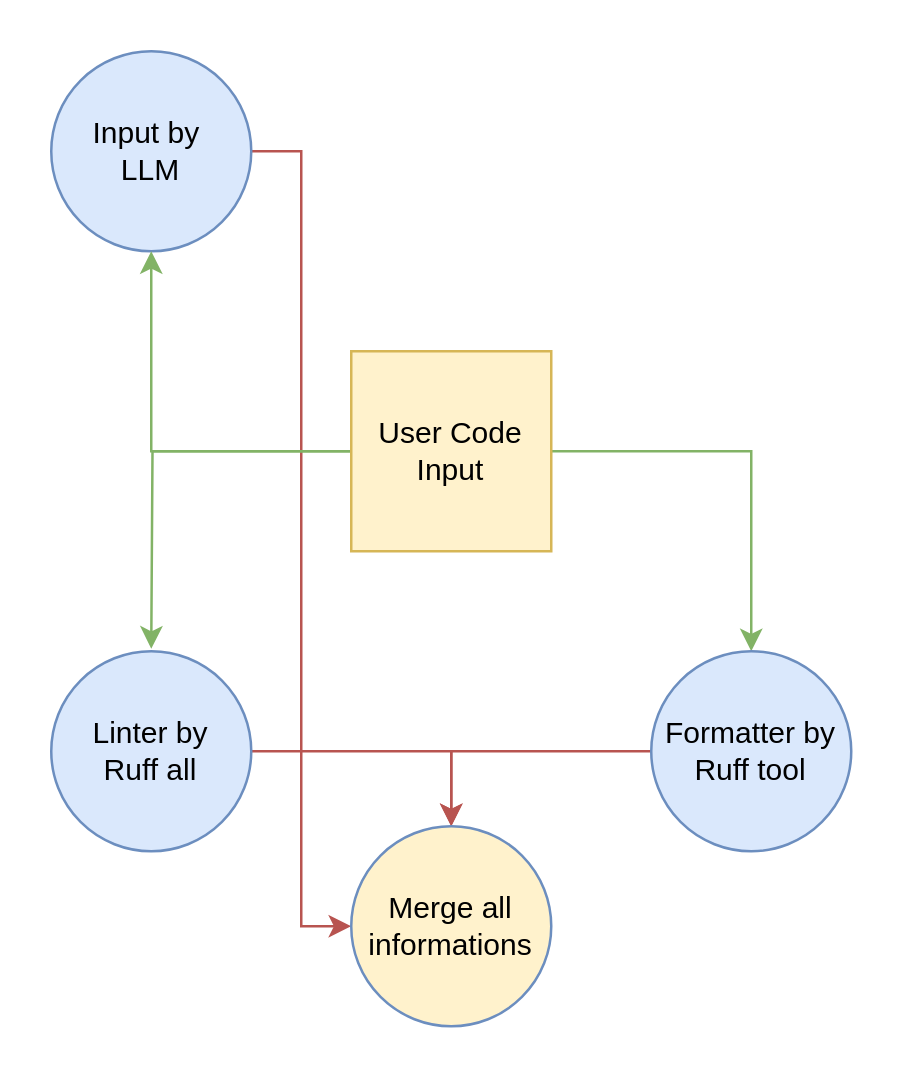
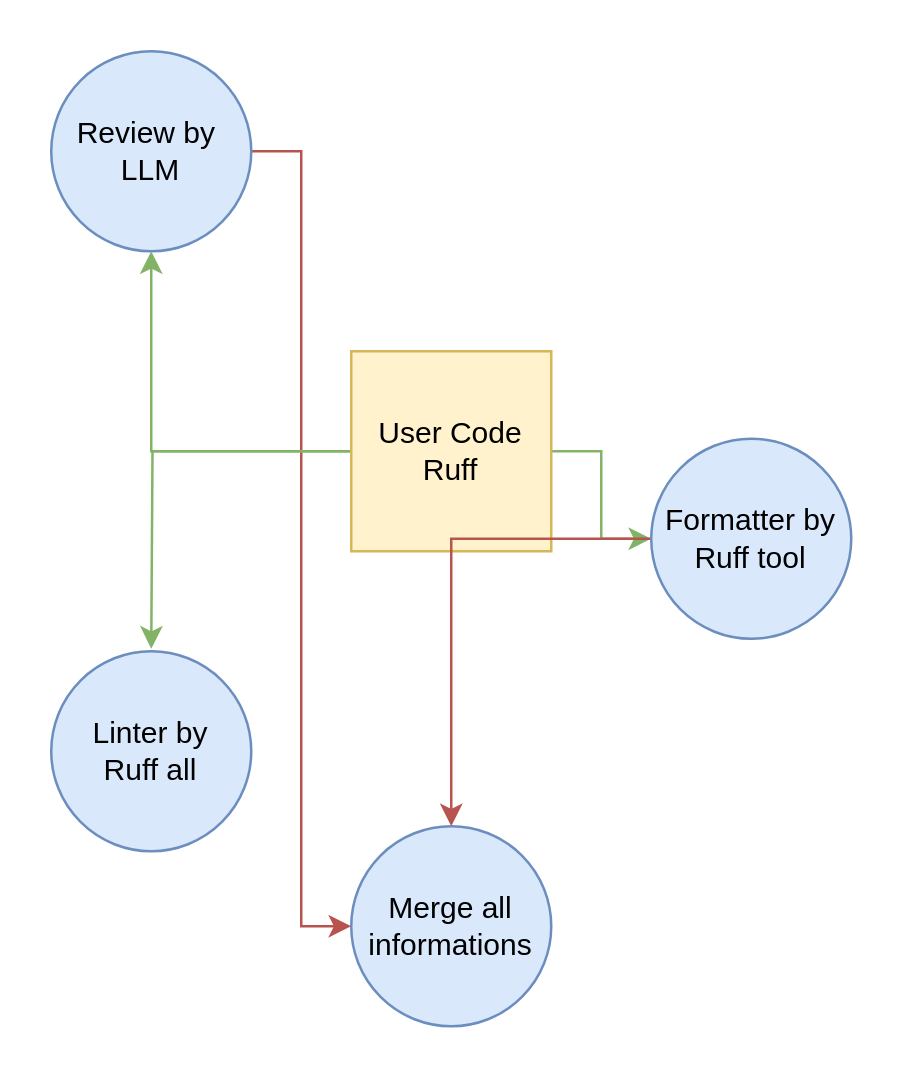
node "Input by LLM": label "Input by LLM" -> "Review by LLM"
node "User Code Input": label "User Code Input" -> "User Code Ruff"
edge "Linter by Ruff all" -> "Merge all informations": removed
node "Formatter by Ruff tool": moved (751, 751) -> (751, 539)
node "Merge all informations": fillcolor #fff2cc -> #dae8fc
